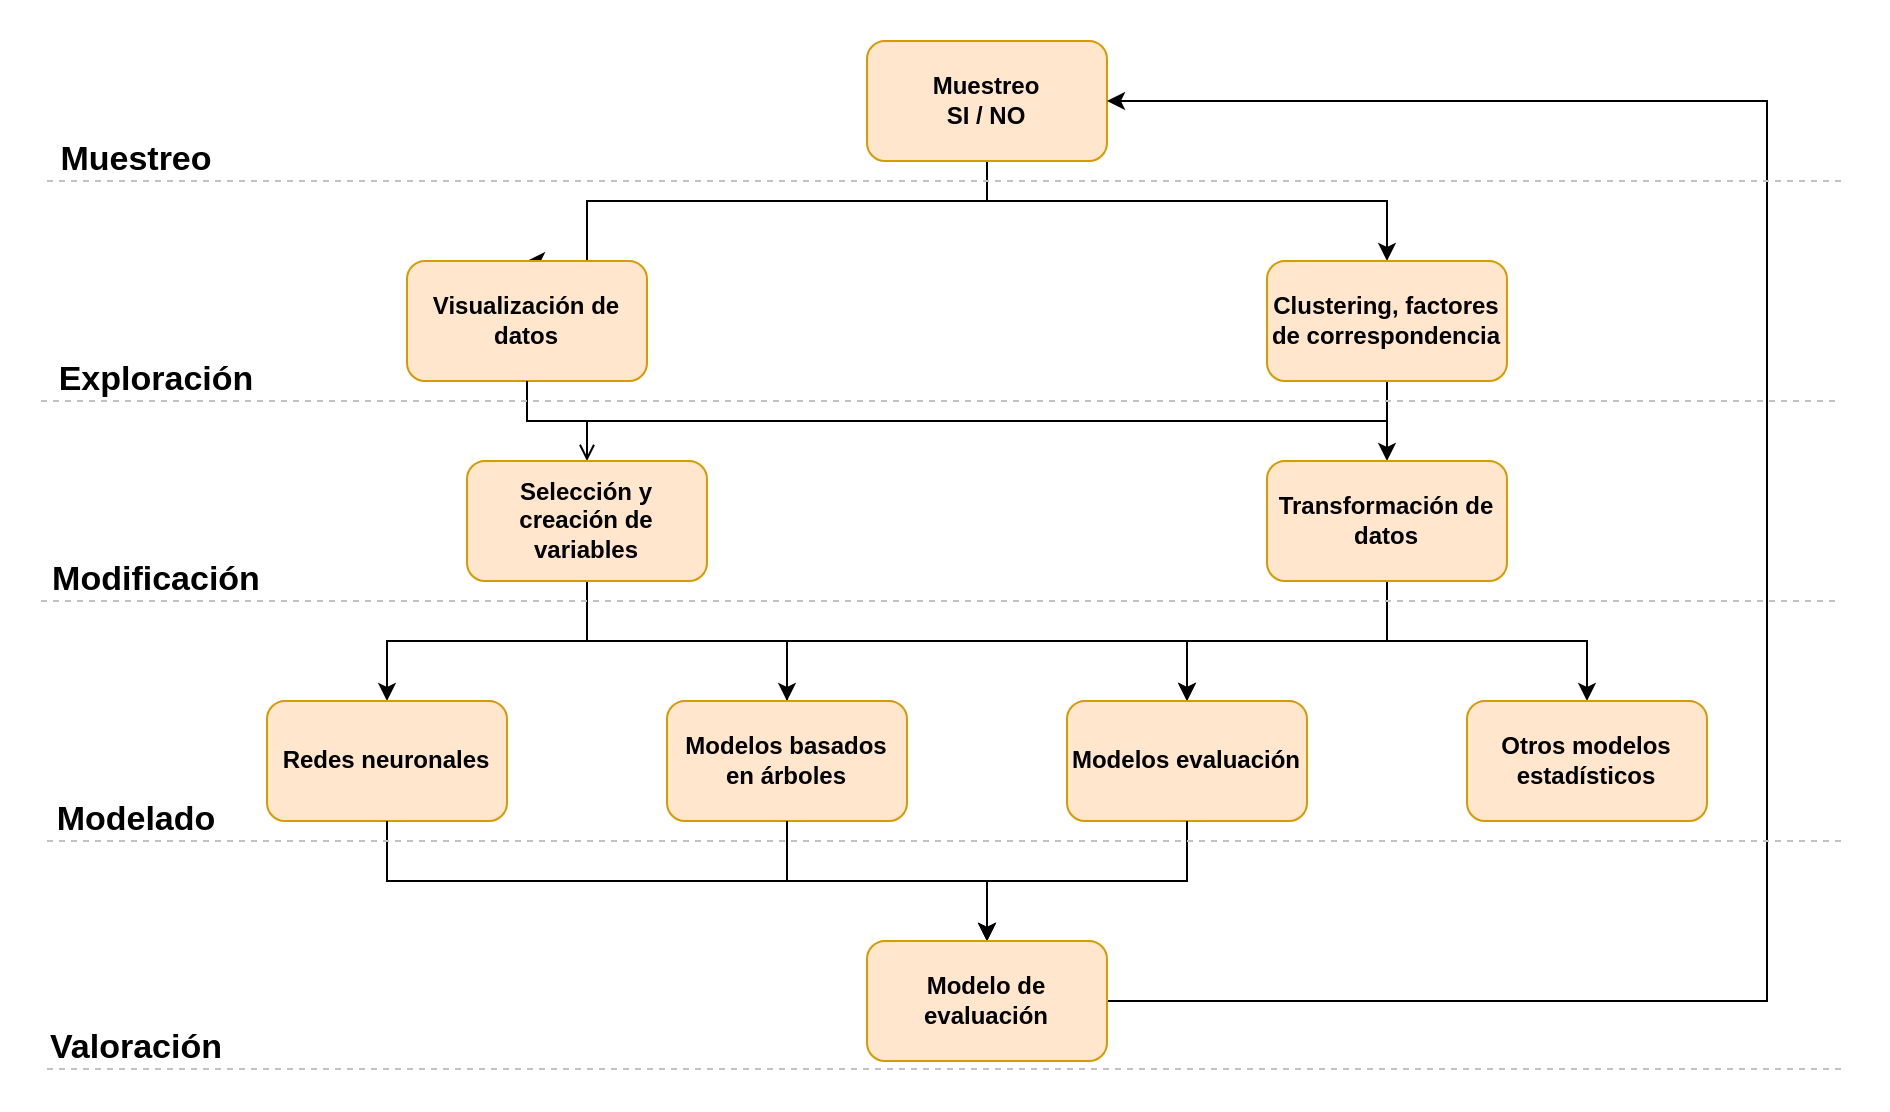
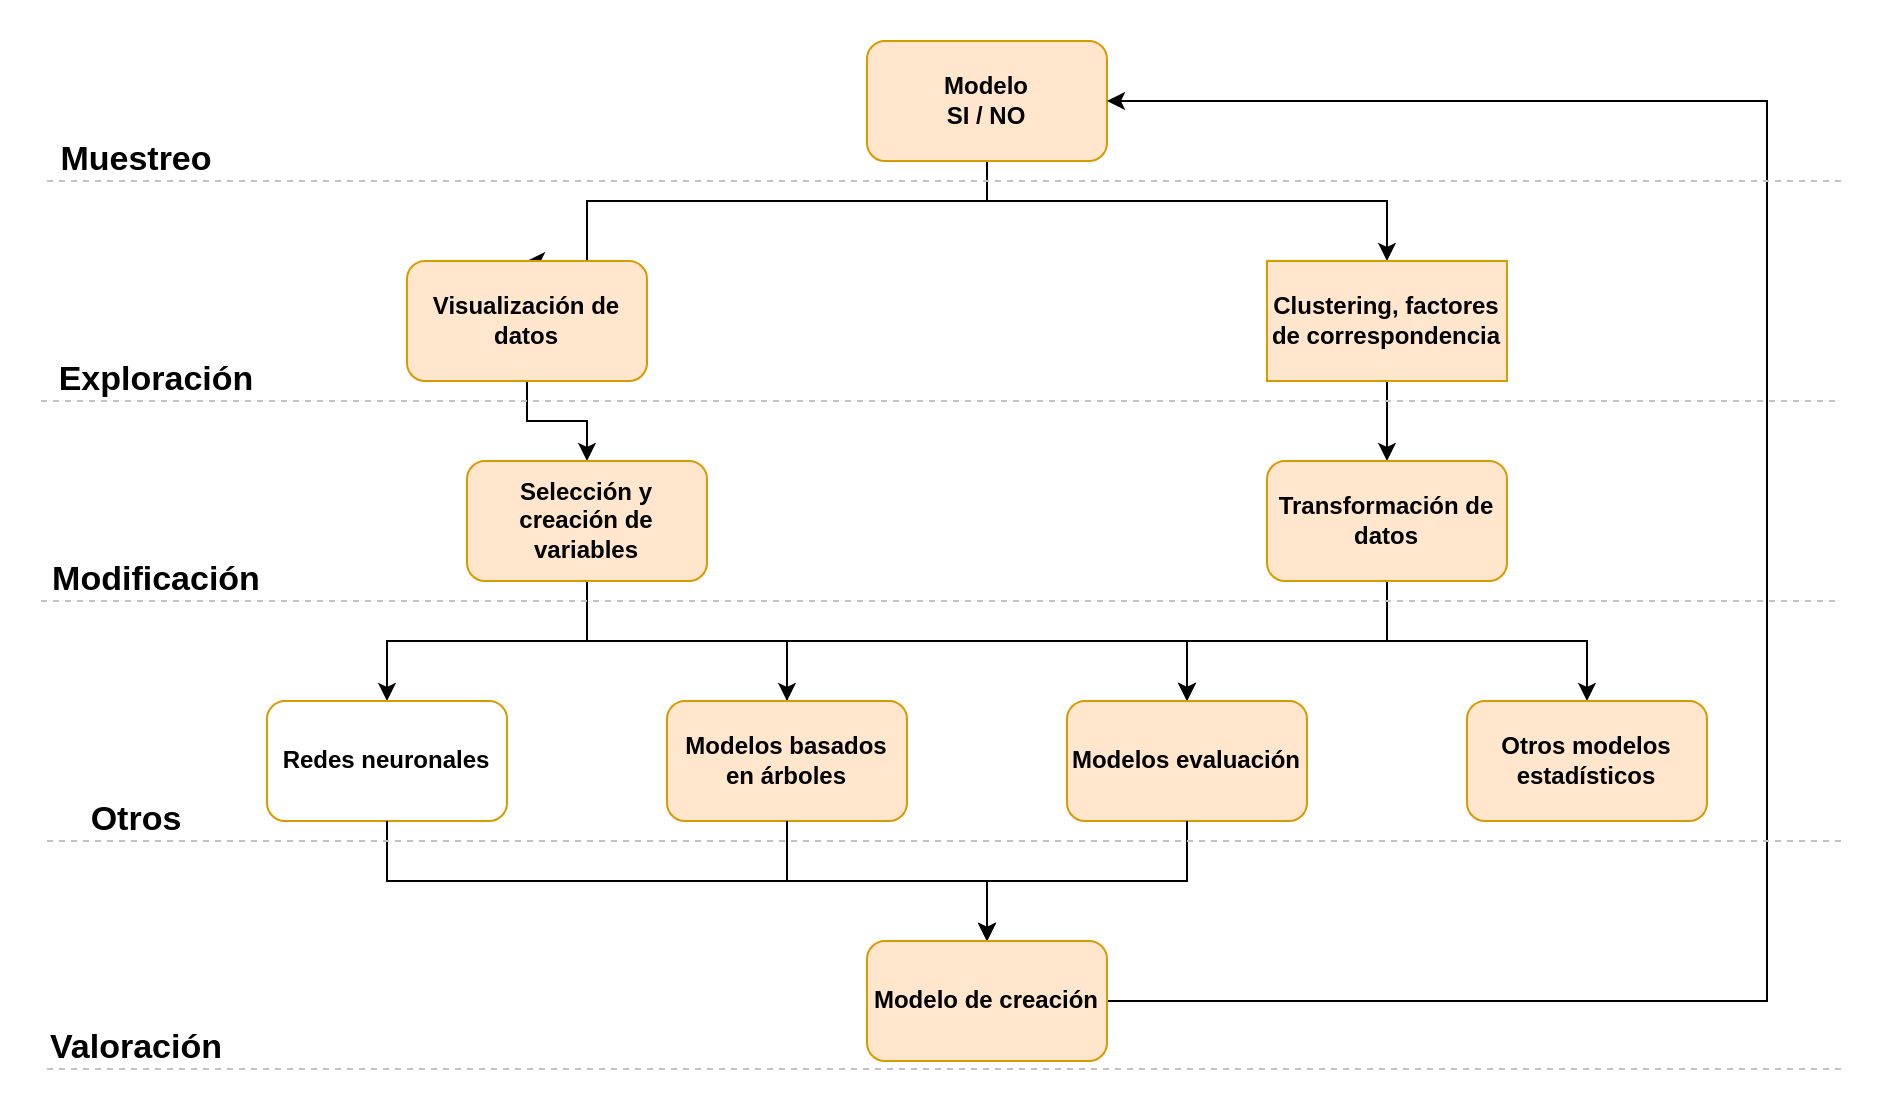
node "Muestreo SI / NO": label "Muestreo SI / NO" -> "Modelo SI / NO"
node "Clustering, factores de correspondencia": shape rounded rectangle -> rectangle
edge "Visualización de datos" -- "Clustering, factores de correspondencia": removed
edge "Visualización de datos" -> "Selección y creación de variables": arrowhead open -> classic
node "Redes neuronales": fillcolor #ffe6cc -> #ffffff
node "Modelado": label "Modelado" -> "Otros"
node "Modelo de evaluación": label "Modelo de evaluación" -> "Modelo de creación"
